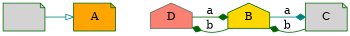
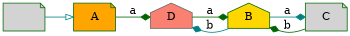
edge "A" -> "D": added, label "a"
edge "B" -> "D": color darkgreen -> teal
